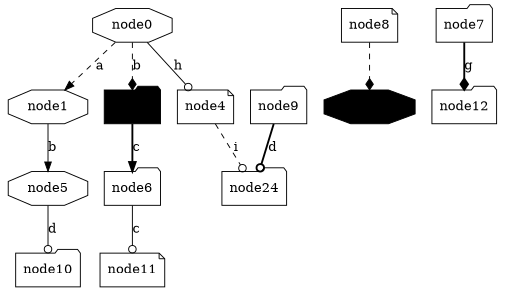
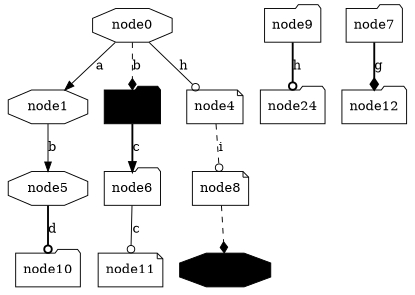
edge "node0" -> "node1": style dashed -> solid
edge "node4" -> "node24": now "node4" -> "node8"
edge "node9" -> "node24": label "d" -> "h"
edge "node5" -> "node10": style solid -> bold
